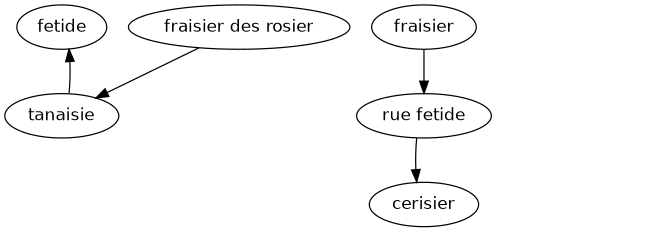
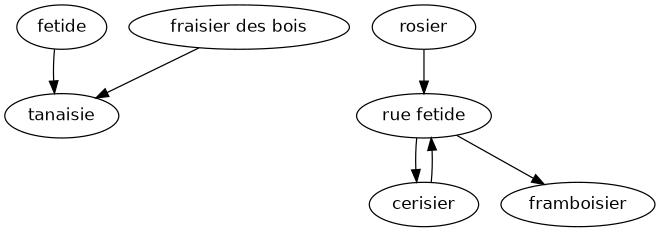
node "fraisier des rosier": label "fraisier des rosier" -> "fraisier des bois"
node "fraisier": label "fraisier" -> "rosier"
edge "tanaisie" -> "fetide": reversed
edge "cerisier" -> "rue fetide": added
node "framboisier": added
